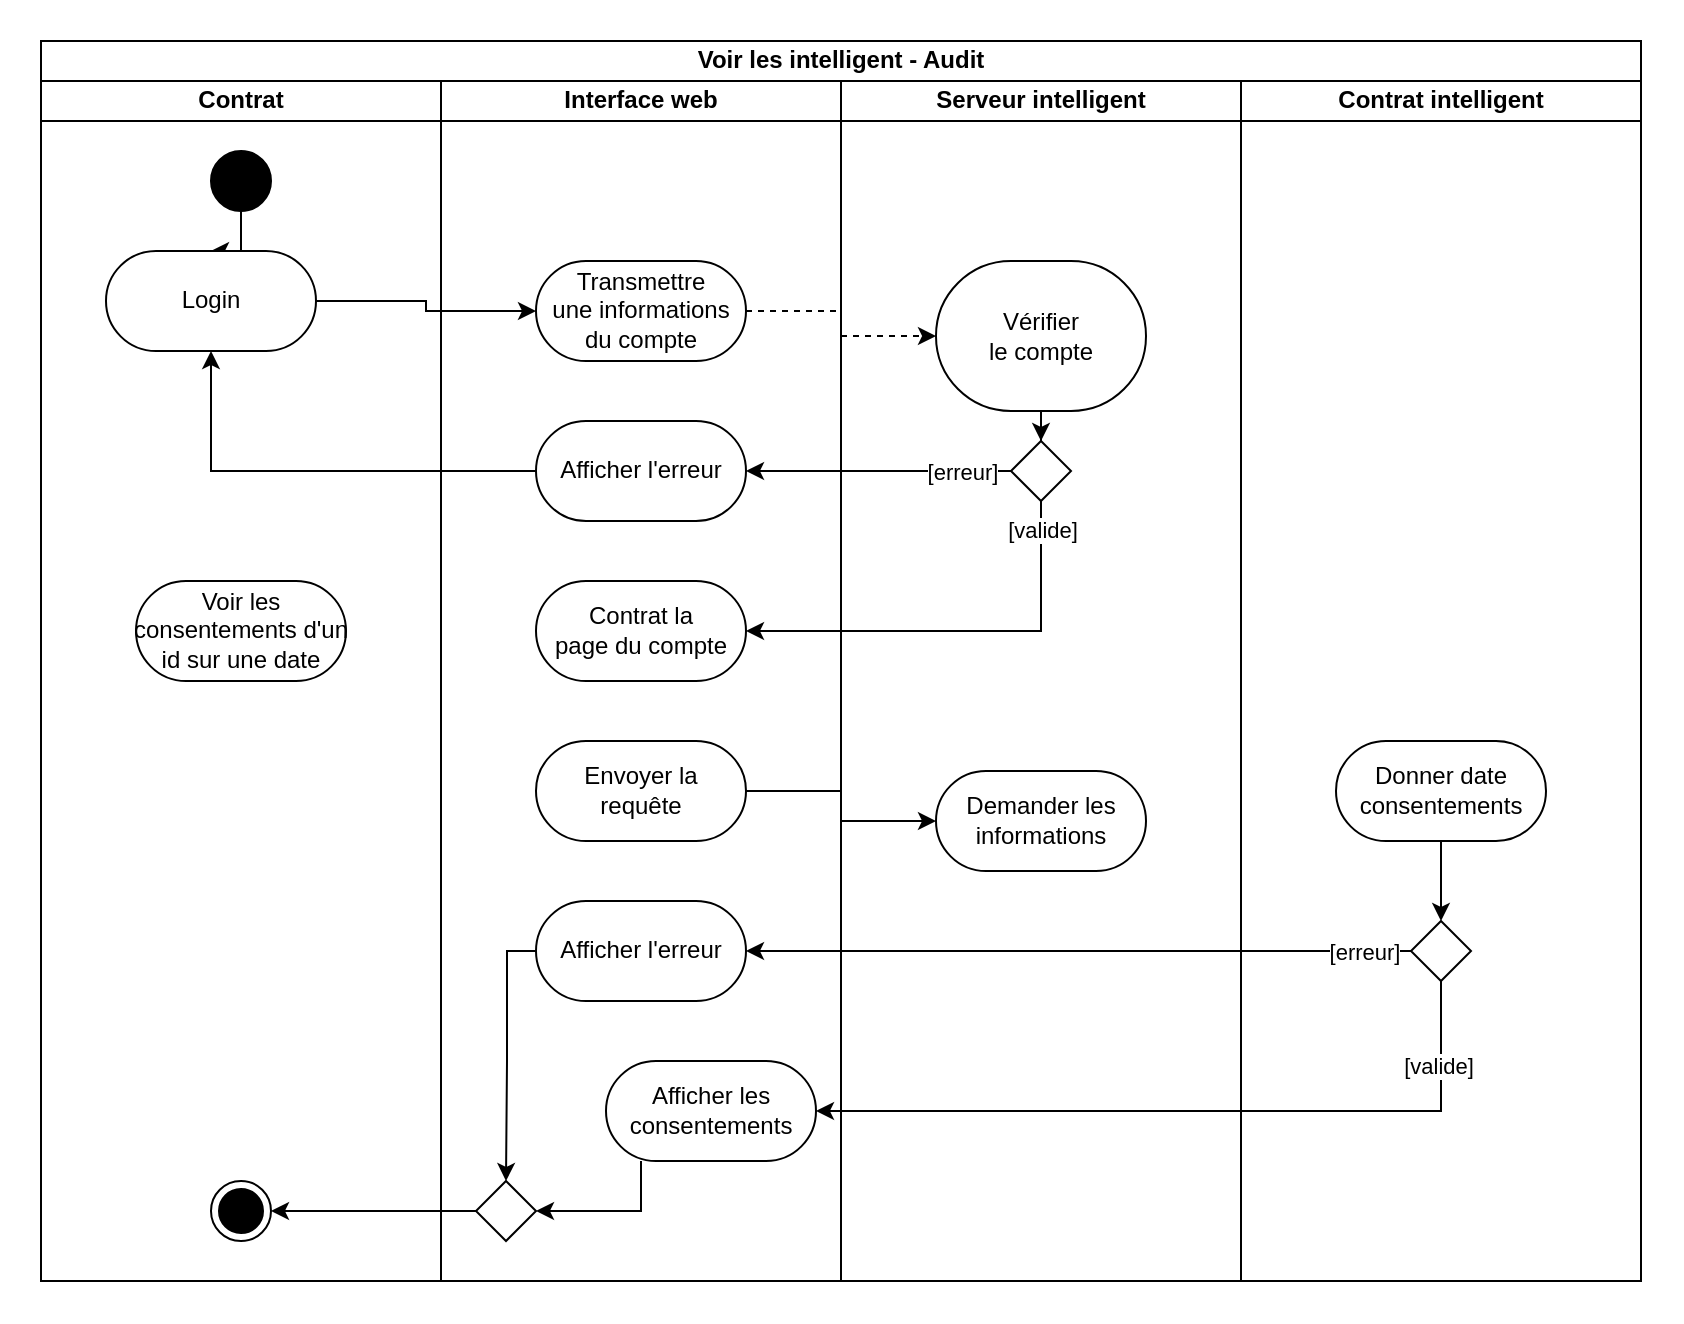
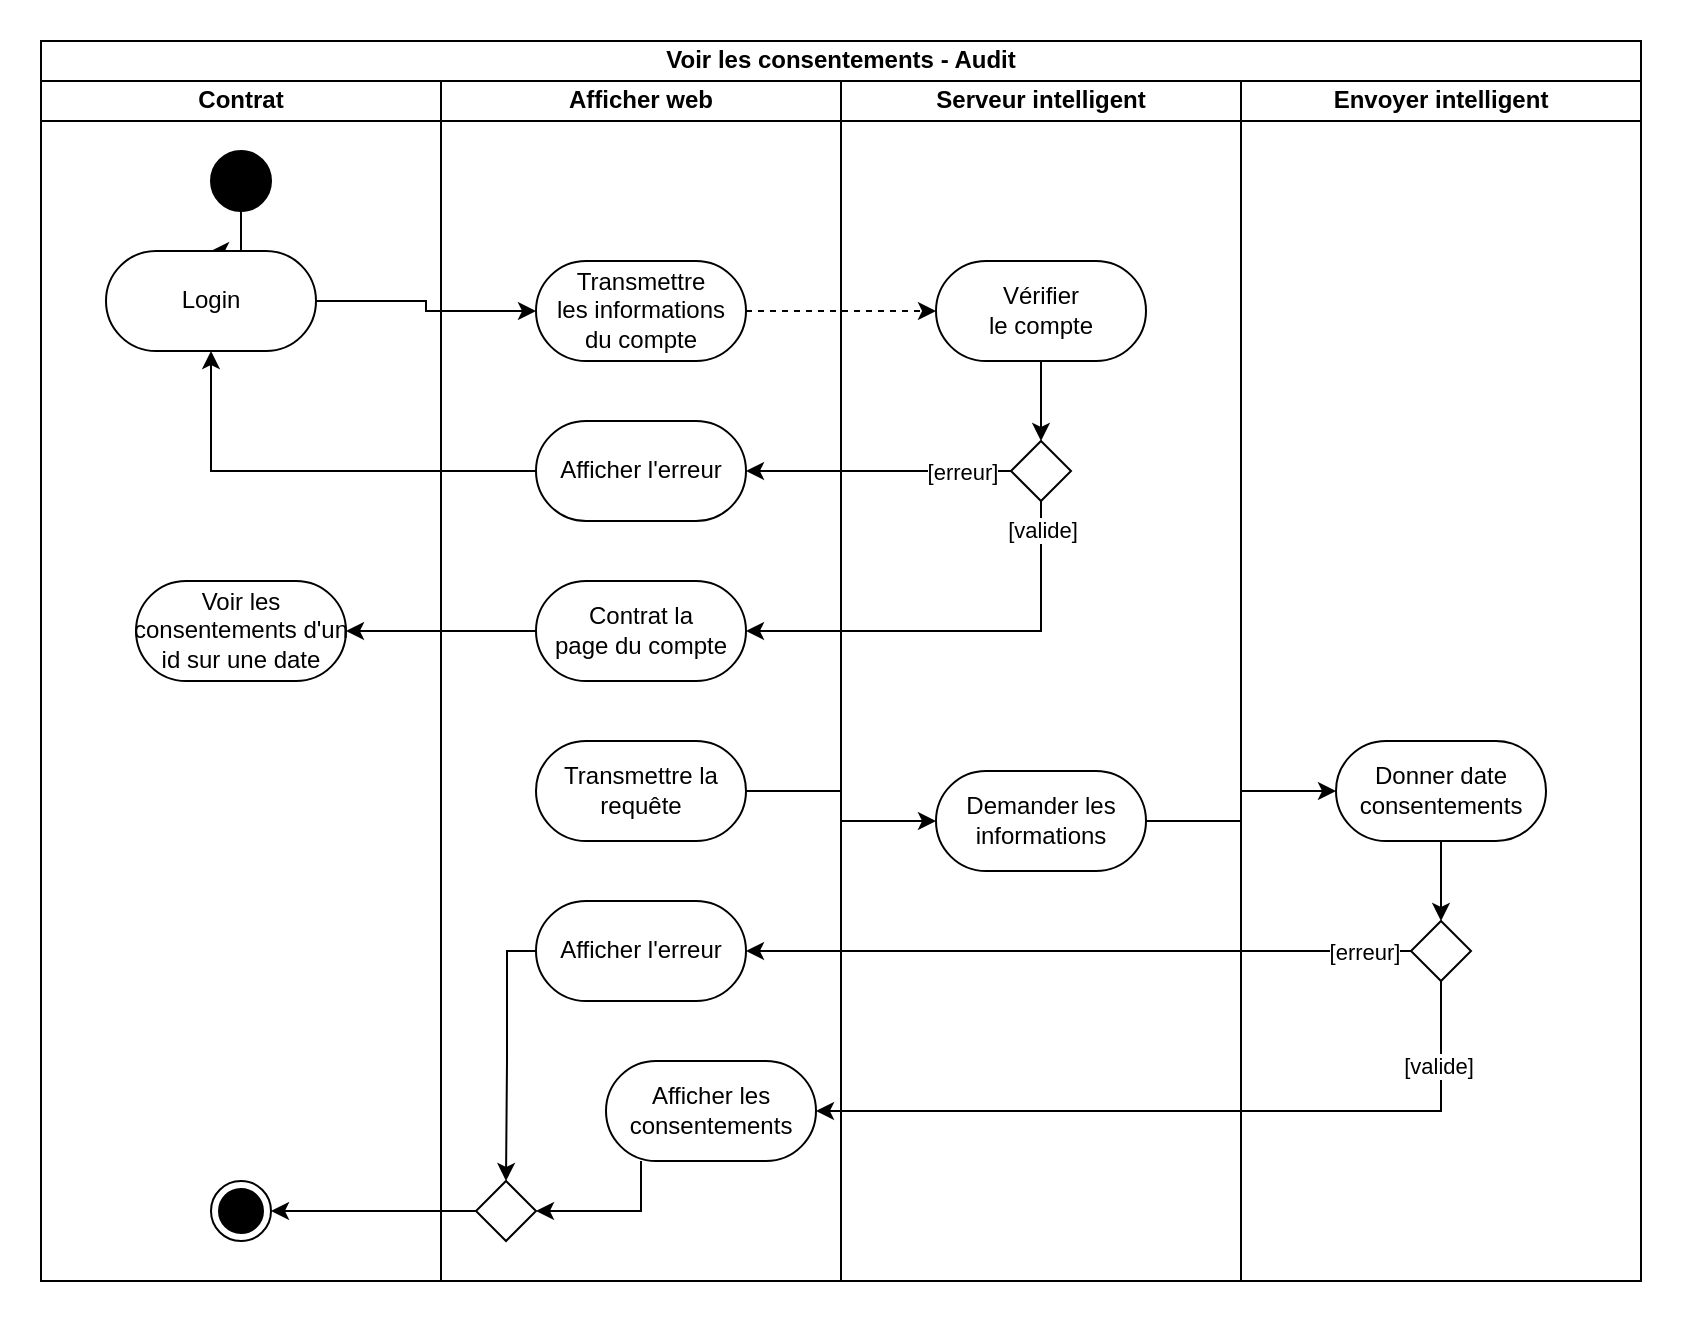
node "Voir les intelligent - Audit": label "Voir les intelligent - Audit" -> "Voir les consentements - Audit"
node "Interface web": label "Interface web" -> "Afficher web"
node "Contrat intelligent": label "Contrat intelligent" -> "Envoyer intelligent"
node "Transmettre une informations du compte": label "Transmettre une informations du compte" -> "Transmettre les informations du compte"
node "Vérifier le compte": size 210x150 -> 210x100
edge "Contrat la page du compte" -> "Voir les consentements d'un id sur une date": added
node "Envoyer la requête": label "Envoyer la requête" -> "Transmettre la requête"
edge "Demander les informations" -> "Donner date consentements": added
